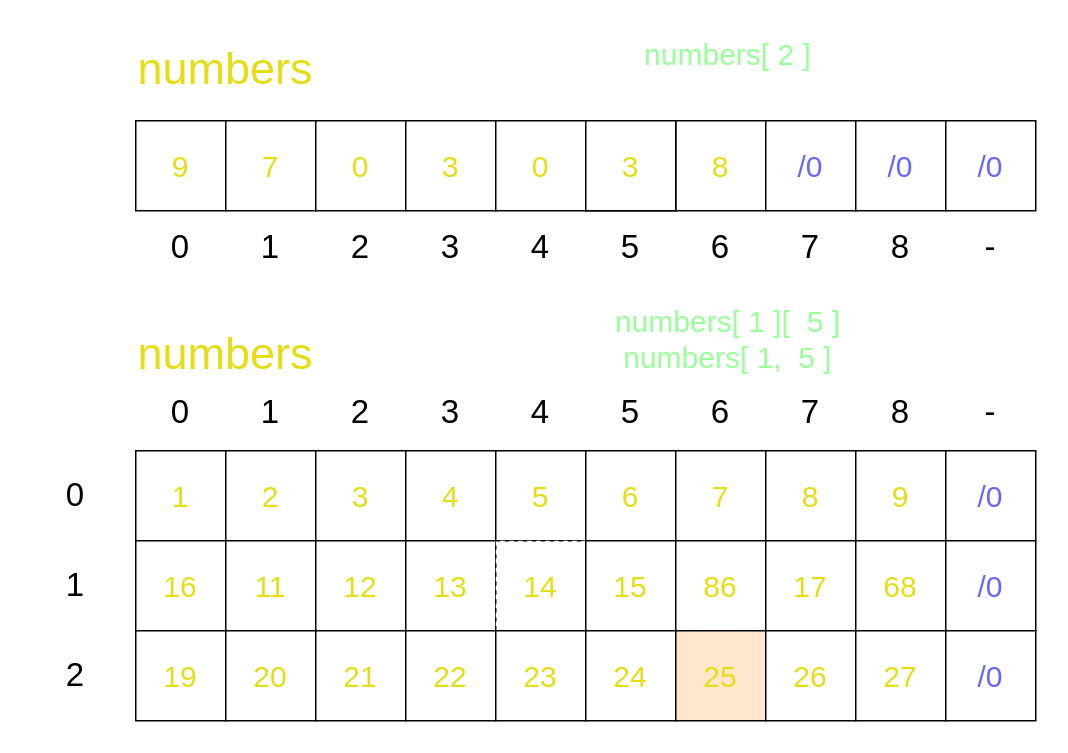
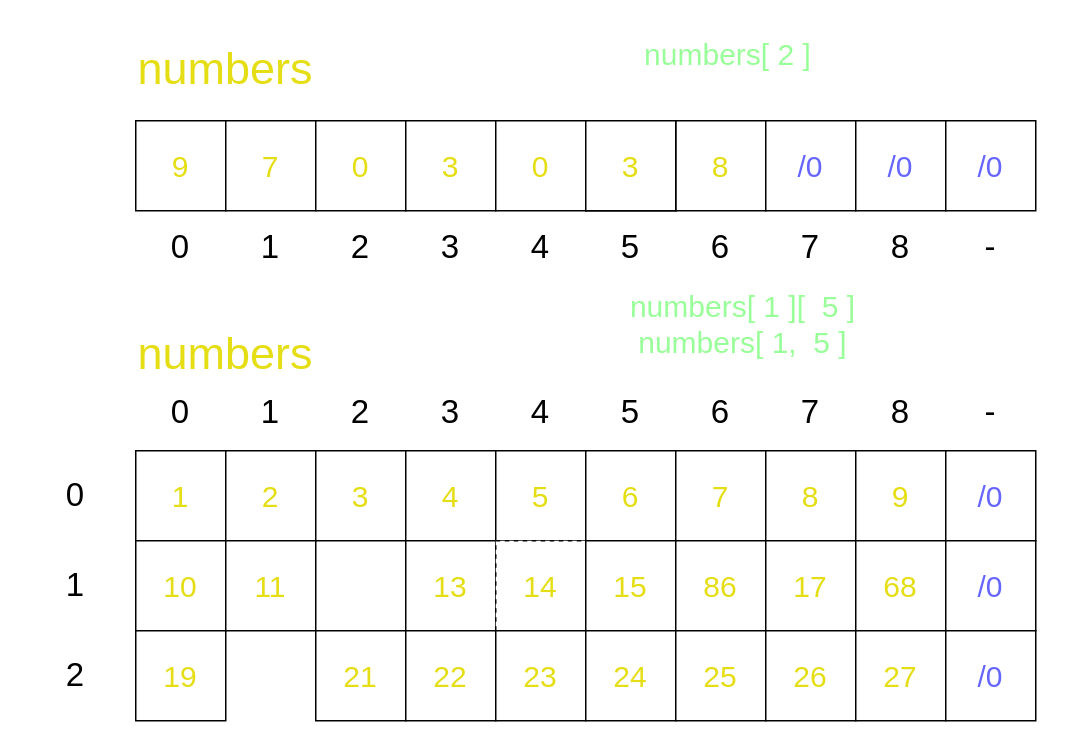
node "numbers[ 1 ][ 5 ] numbers[ 1, 5 ]": moved (728, 338) -> (743, 323)
node "16": label "16" -> "10"
node "12": removed
node "20": removed
node "25": fillcolor #ffe6cc -> #ffffff
